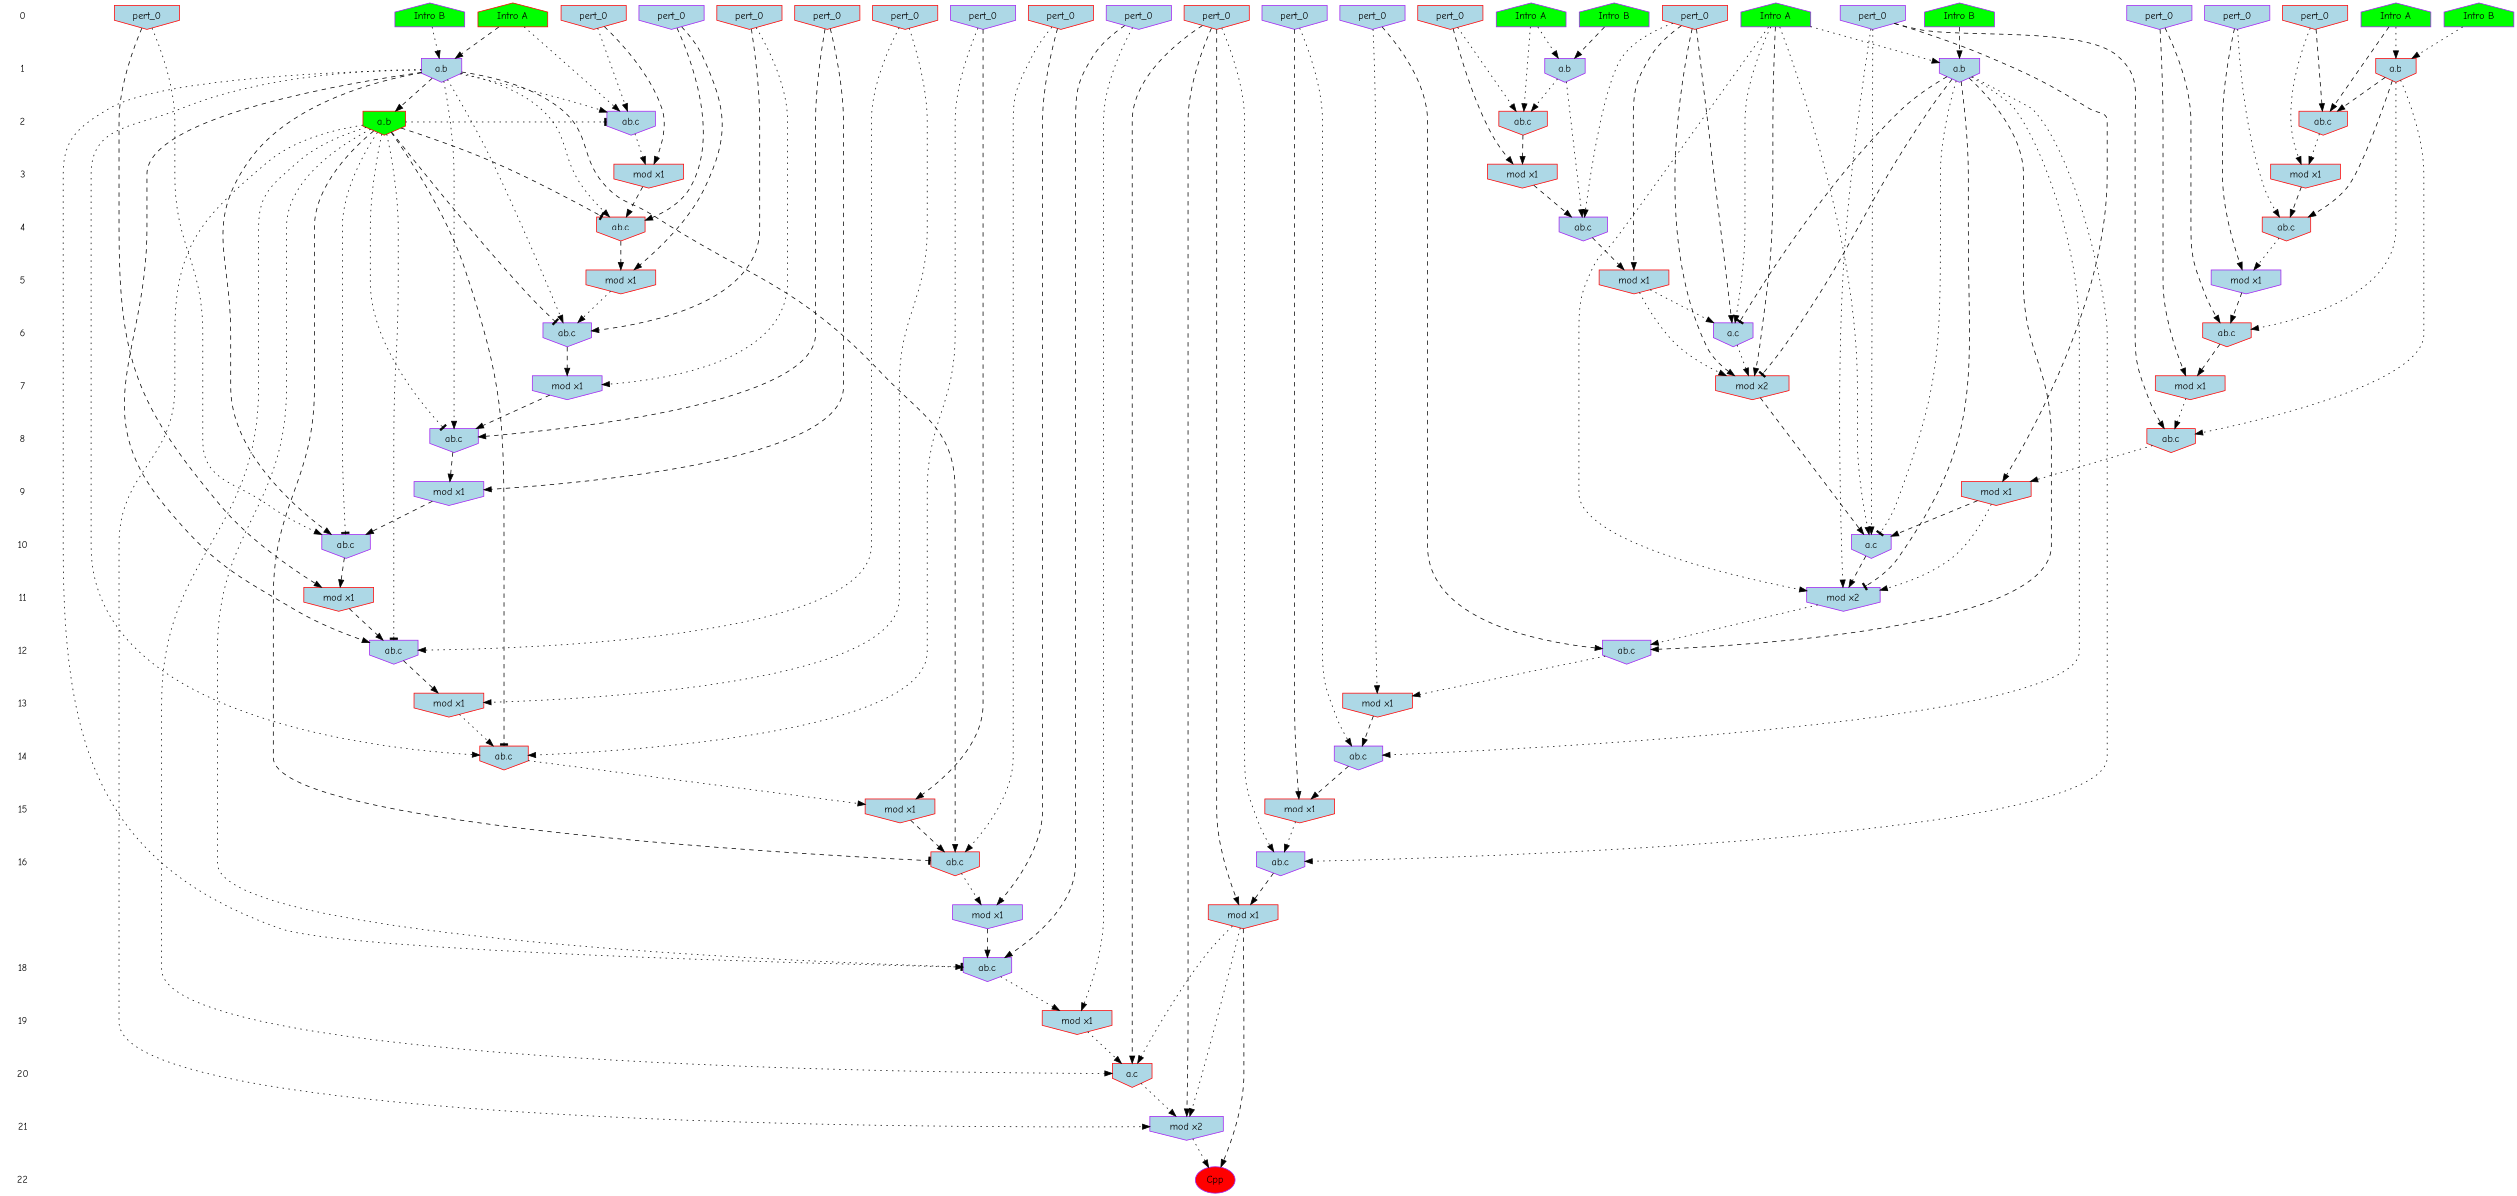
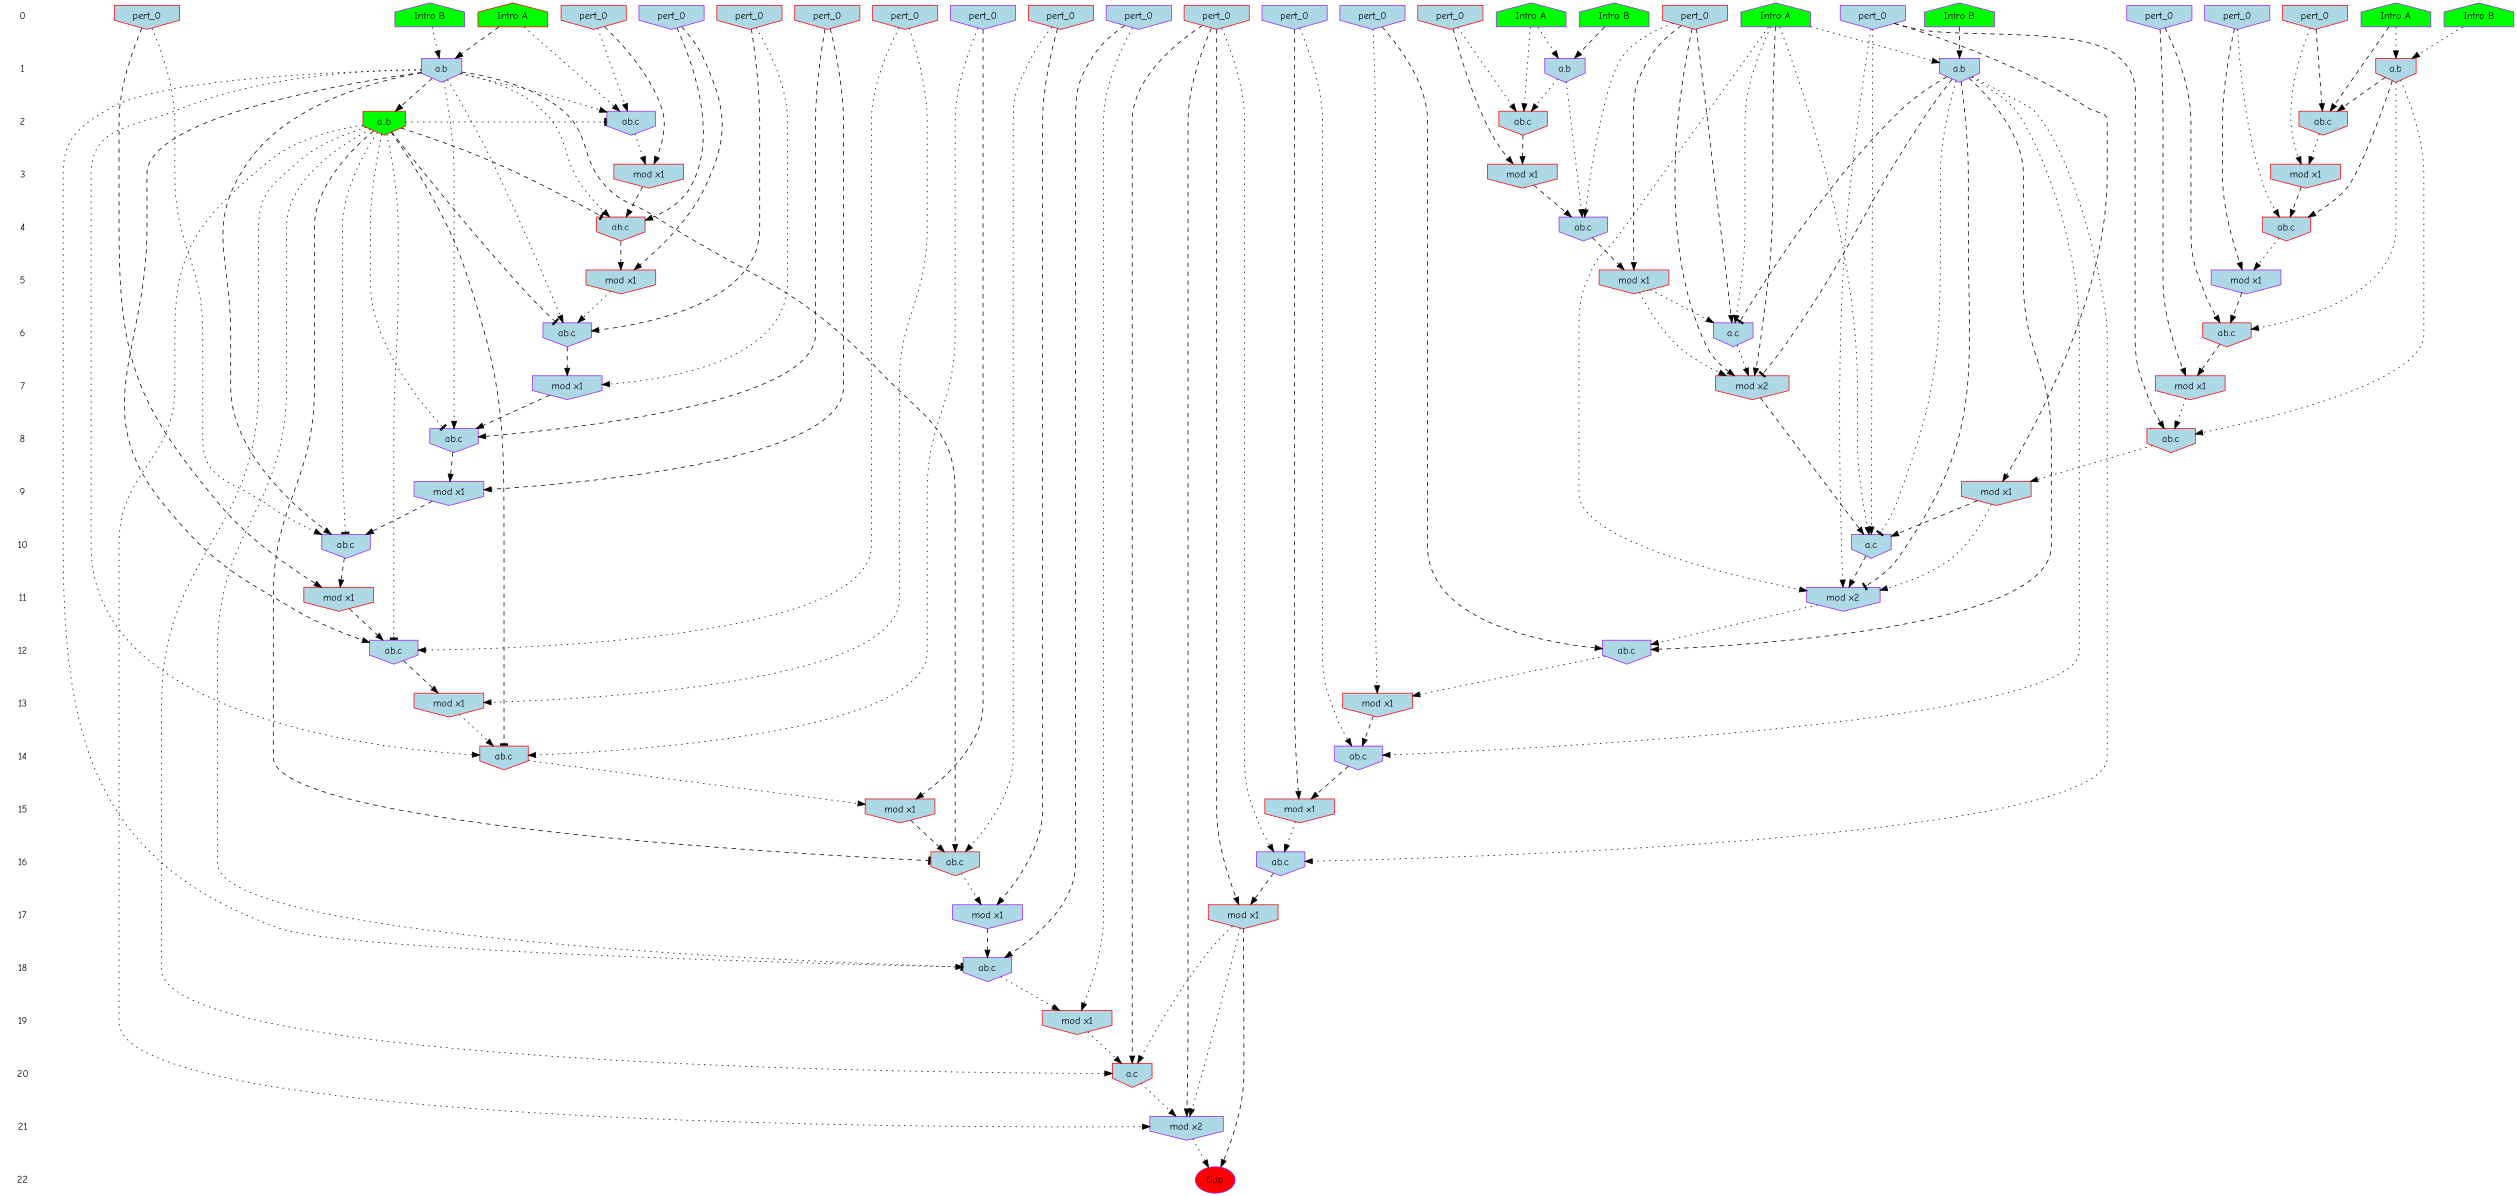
node "17": added
